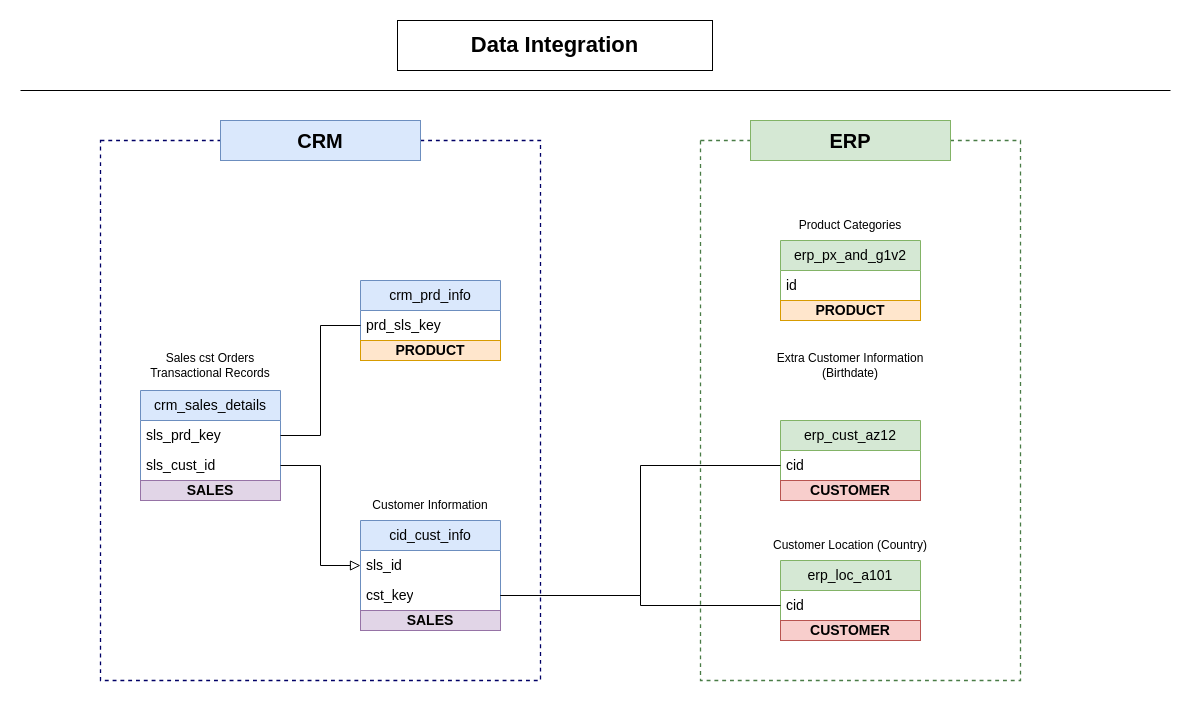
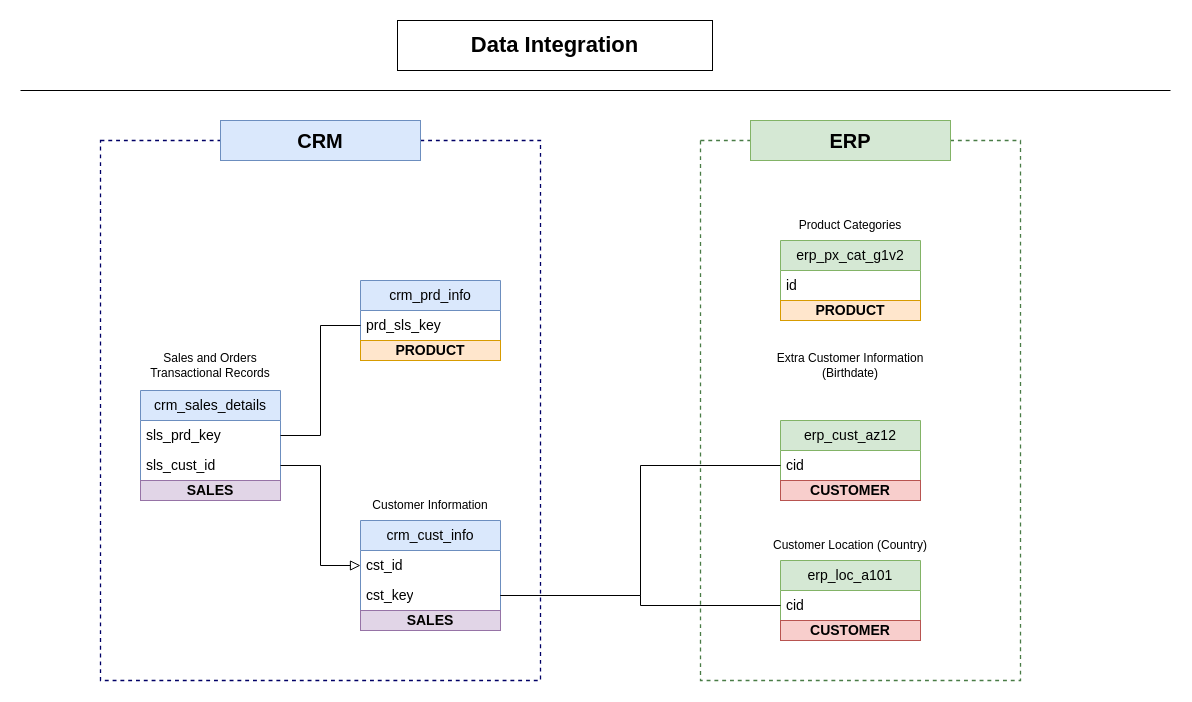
node "erp_px_and_g1v2": label "erp_px_and_g1v2" -> "erp_px_cat_g1v2"
node "Sales cst Orders Transactional Records": label "Sales cst Orders Transactional Records" -> "Sales and Orders Transactional Records"
node "cid_cust_info": label "cid_cust_info" -> "crm_cust_info"
node "sls_id": label "sls_id" -> "cst_id"
